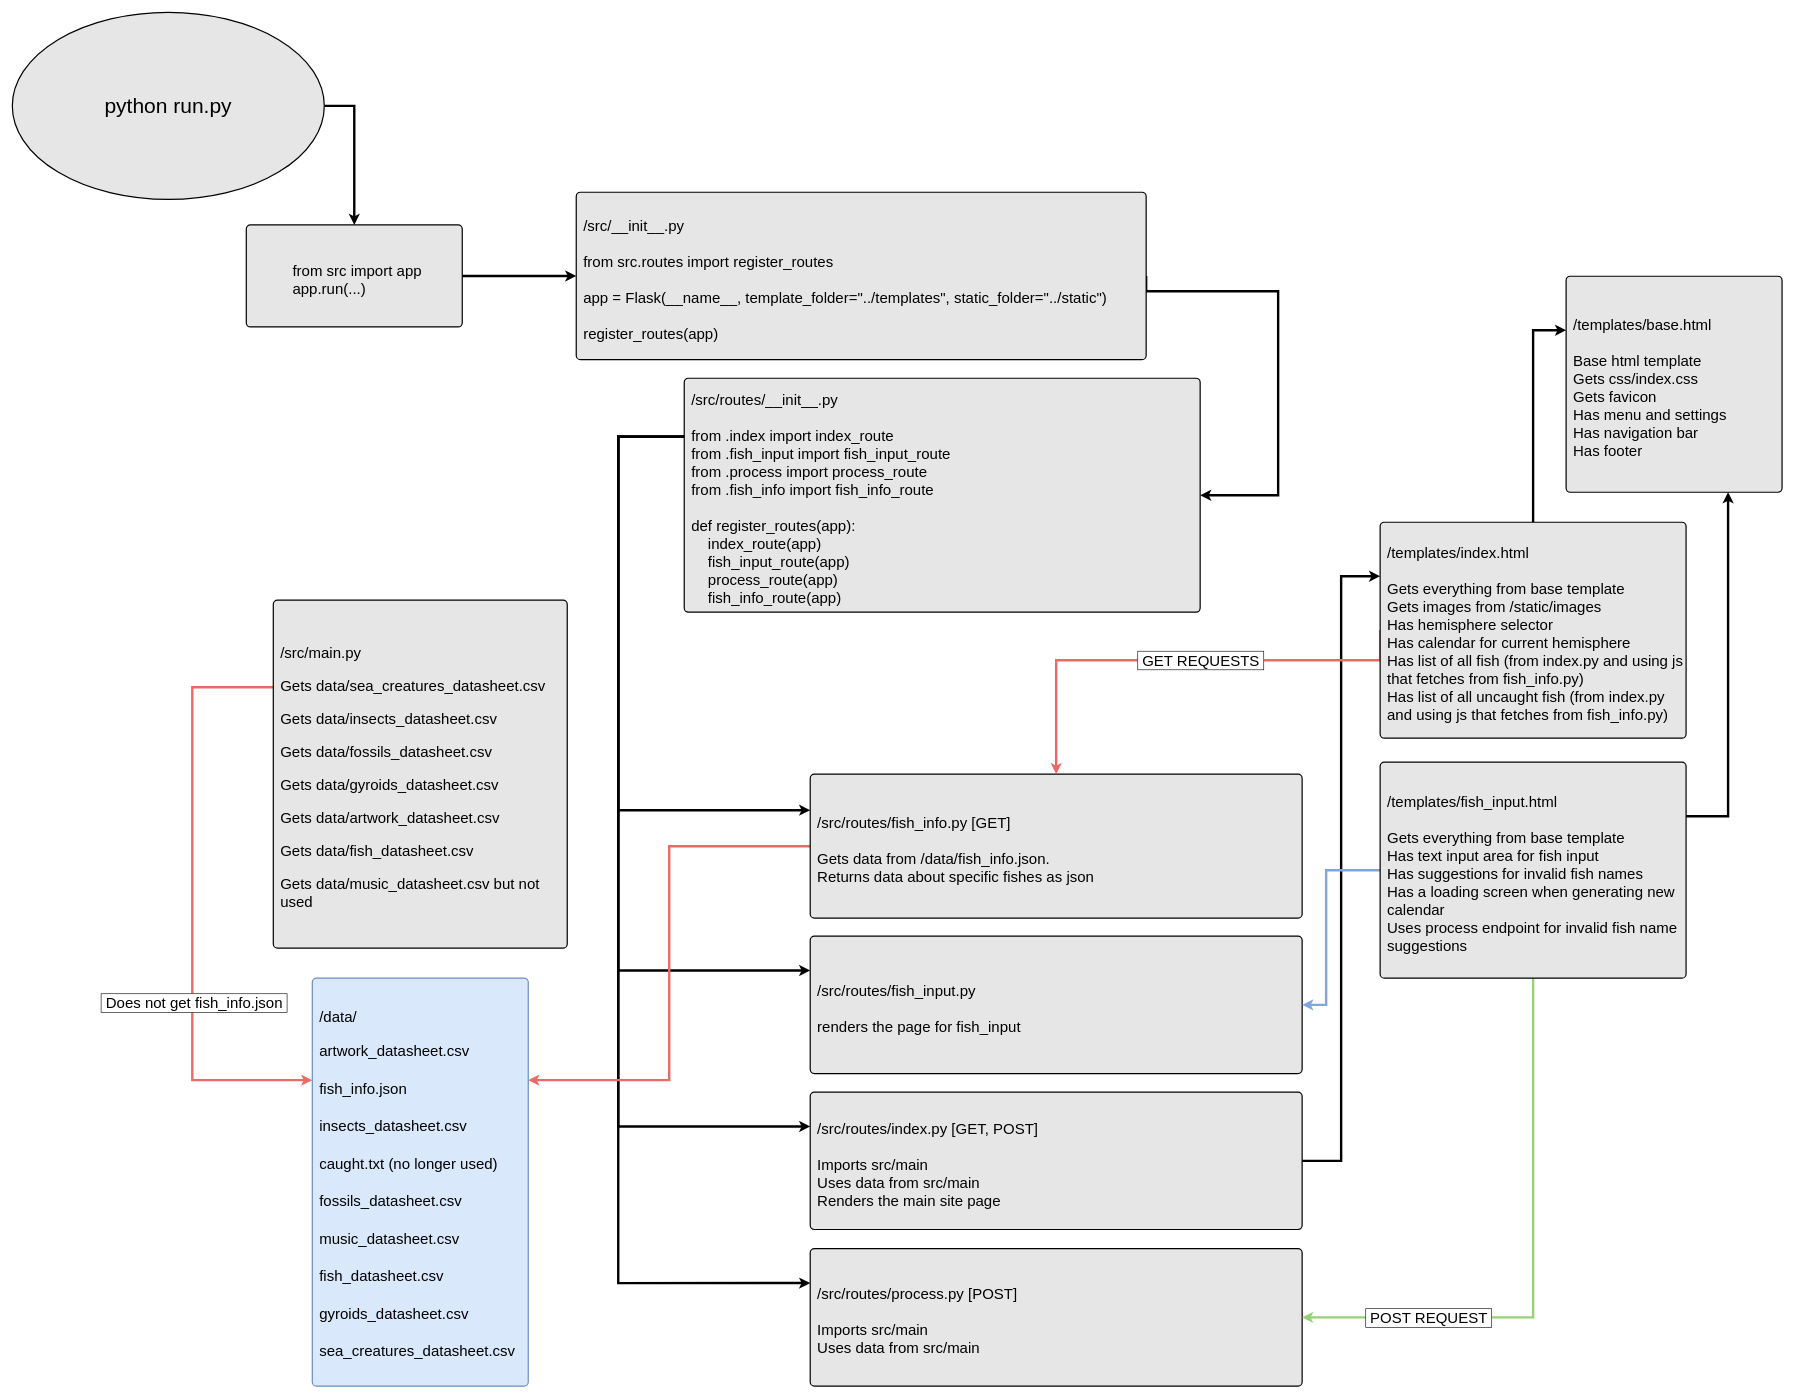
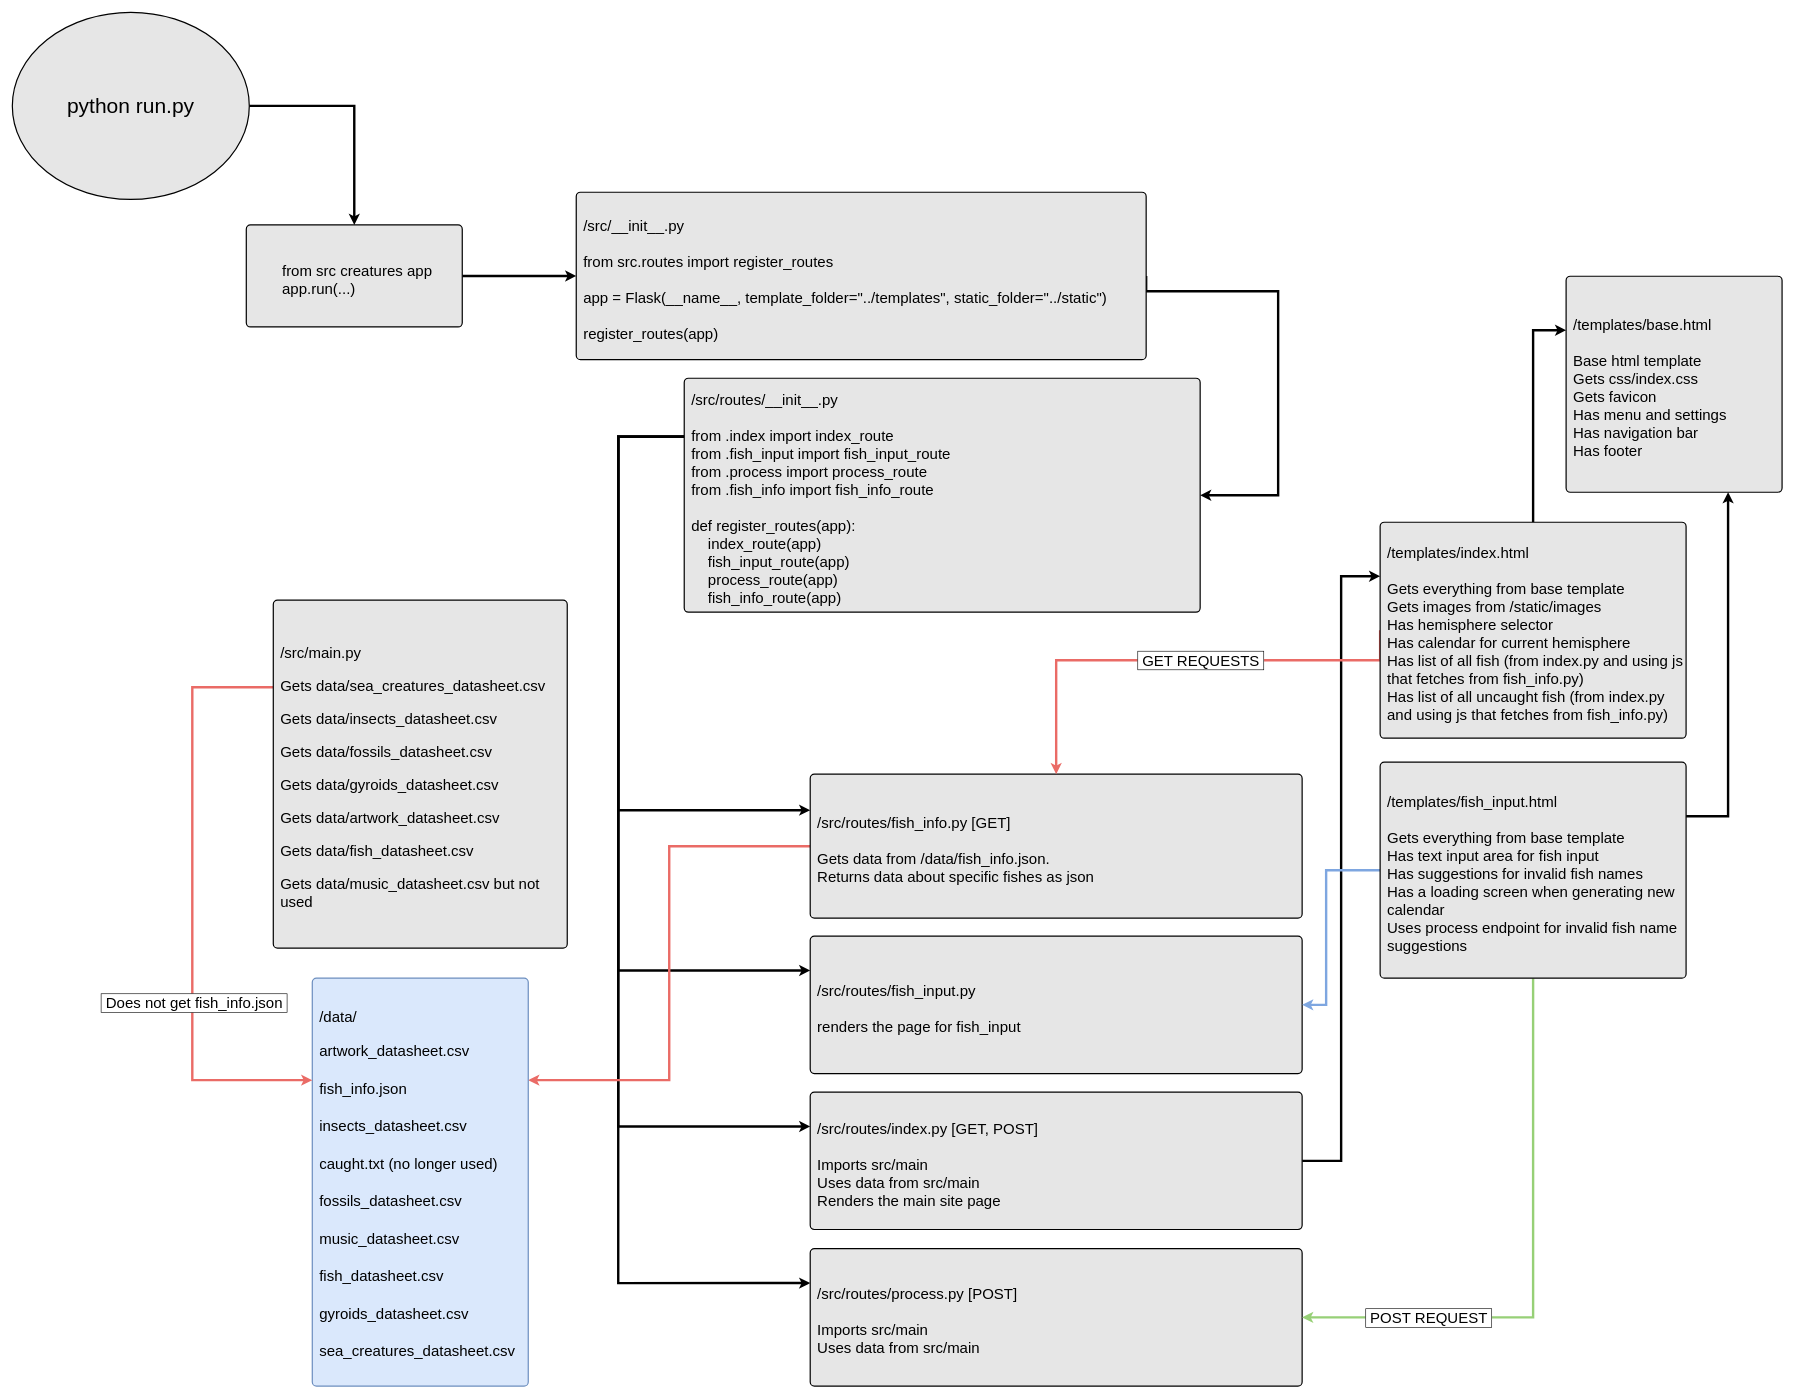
node "python run.py": size 312x187 -> 237x187
node "from src import app app.run(...)": label "from src import app app.run(...)" -> "from src creatures app app.run(...)"
